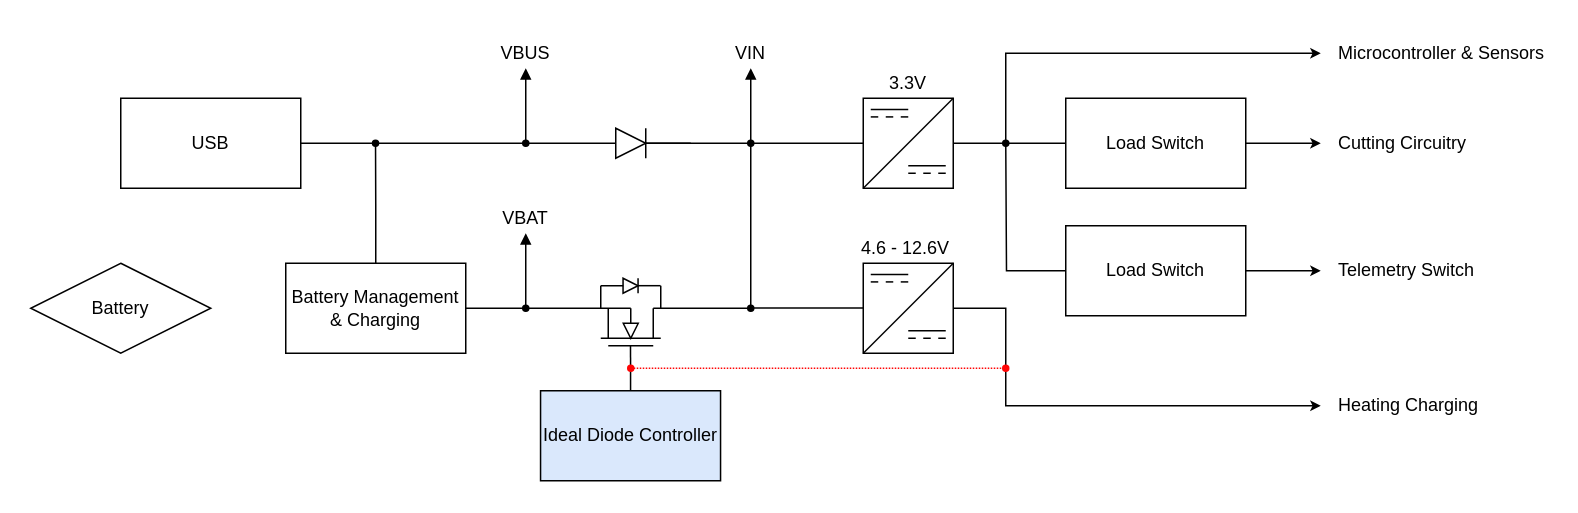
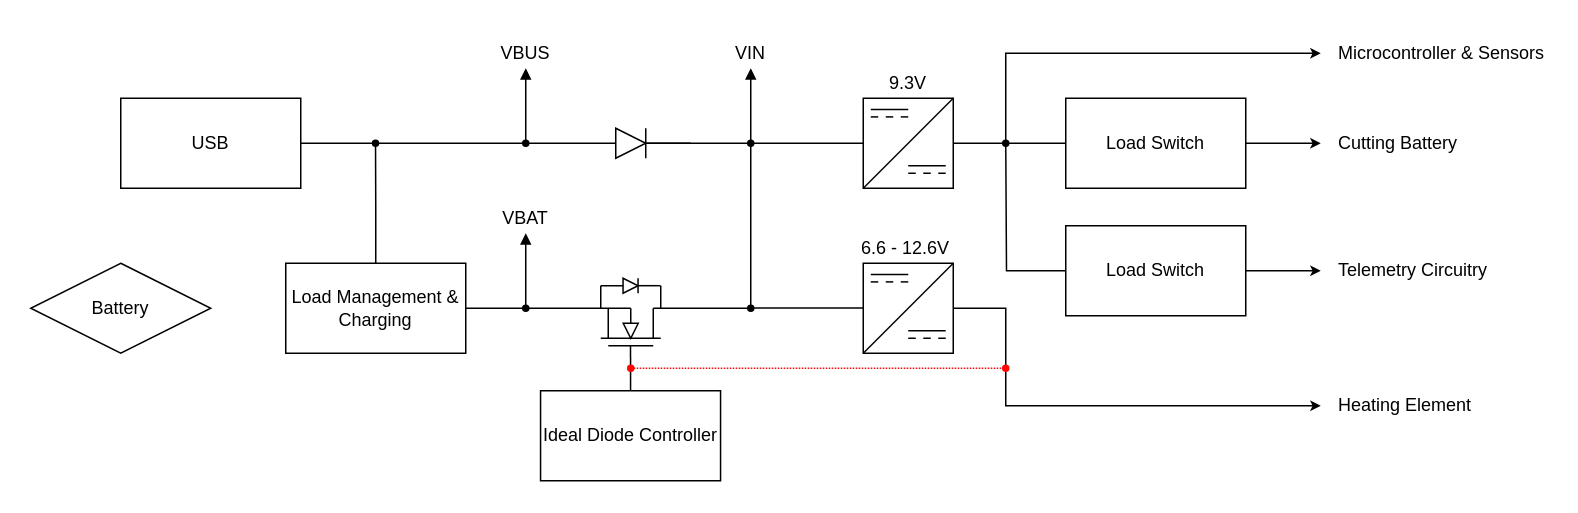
node "3.3V": label "3.3V" -> "9.3V"
node "Cutting Circuitry": label "Cutting Circuitry" -> "Cutting Battery"
node "4.6 - 12.6V": label "4.6 - 12.6V" -> "6.6 - 12.6V"
node "Telemetry Switch": label "Telemetry Switch" -> "Telemetry Circuitry"
node "Battery Management & Charging": label "Battery Management & Charging" -> "Load Management & Charging"
node "Heating Charging": label "Heating Charging" -> "Heating Element"
node "Ideal Diode Controller": fillcolor #dae8fc -> #ffffff
